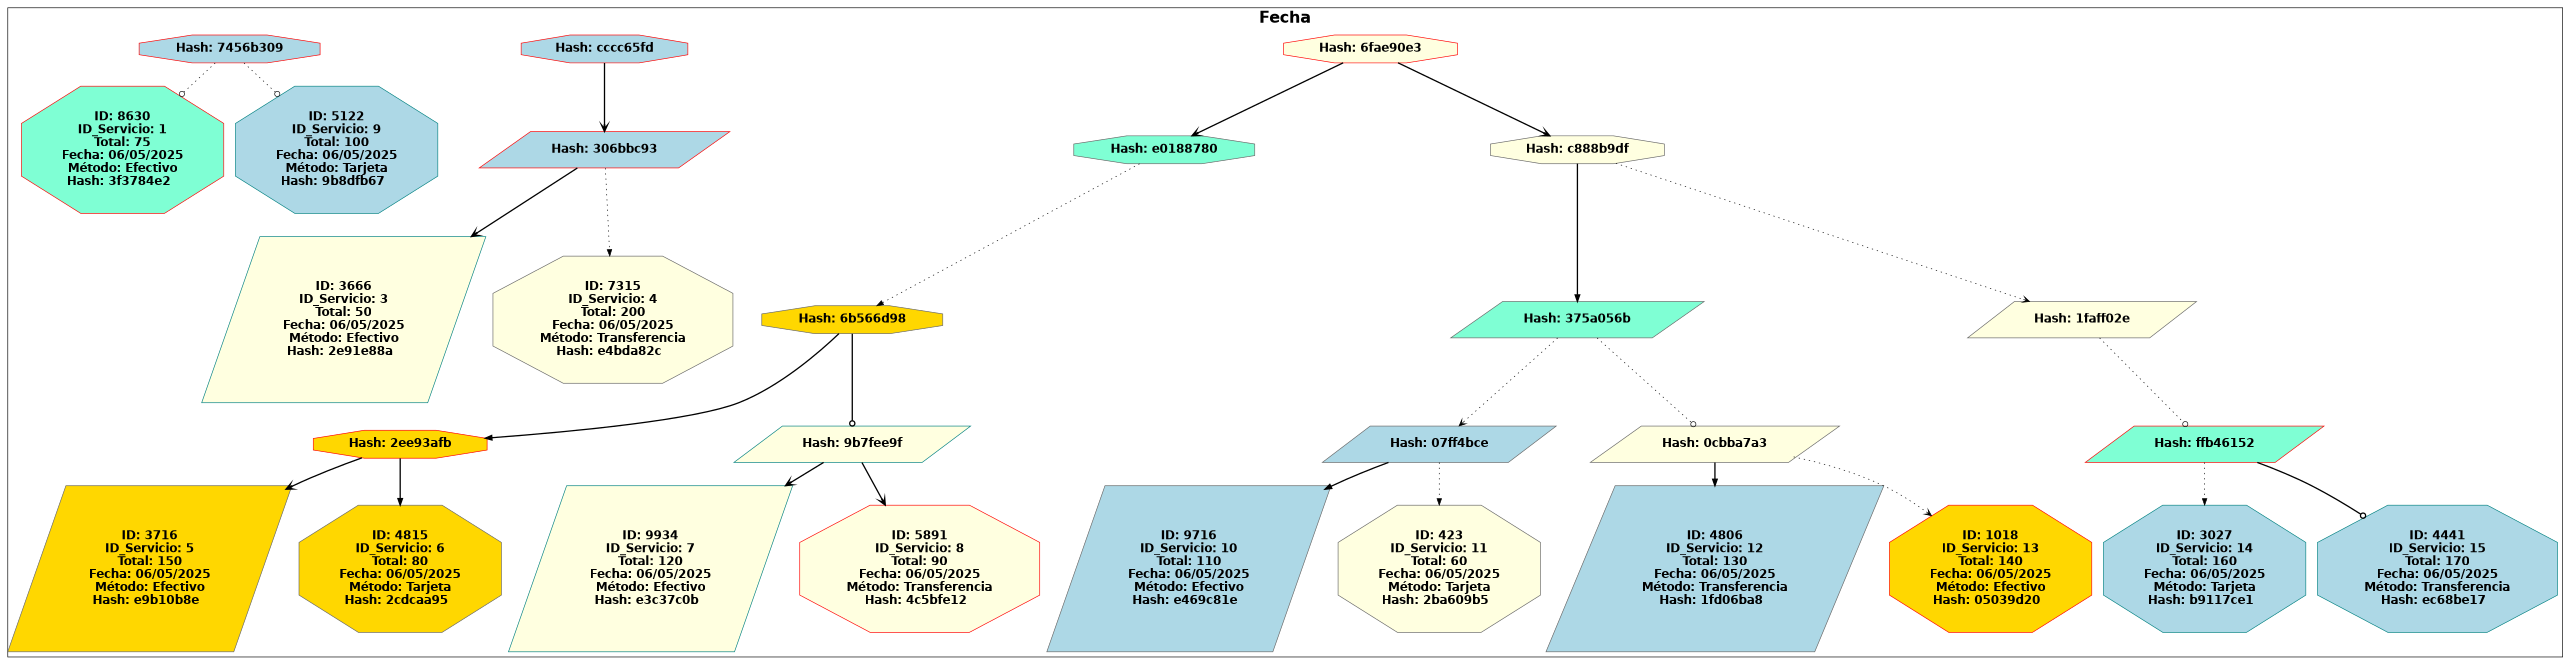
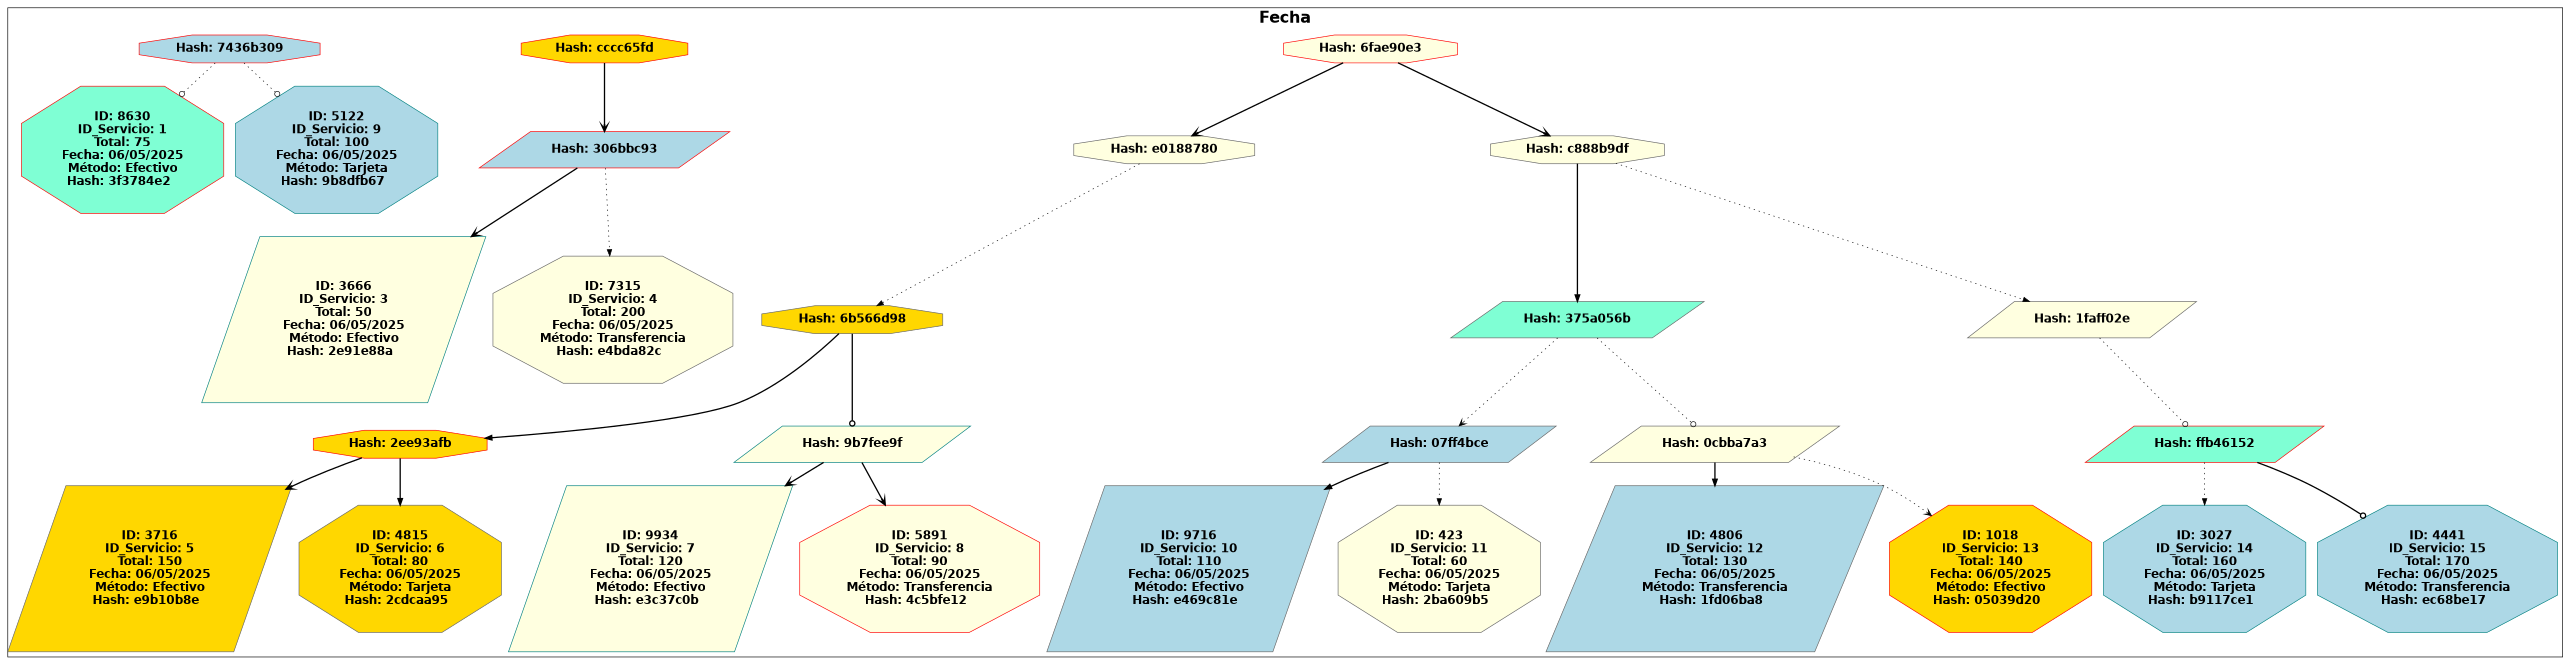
node "Hash: 7456b309": label "Hash: 7456b309" -> "Hash: 7436b309"
node "Hash: cccc65fd": fillcolor lightblue -> gold
node "Hash: e0188780": fillcolor aquamarine -> lightyellow
edge "Hash: c888b9df" -> "Hash: 1faff02e": arrowhead vee -> normal
